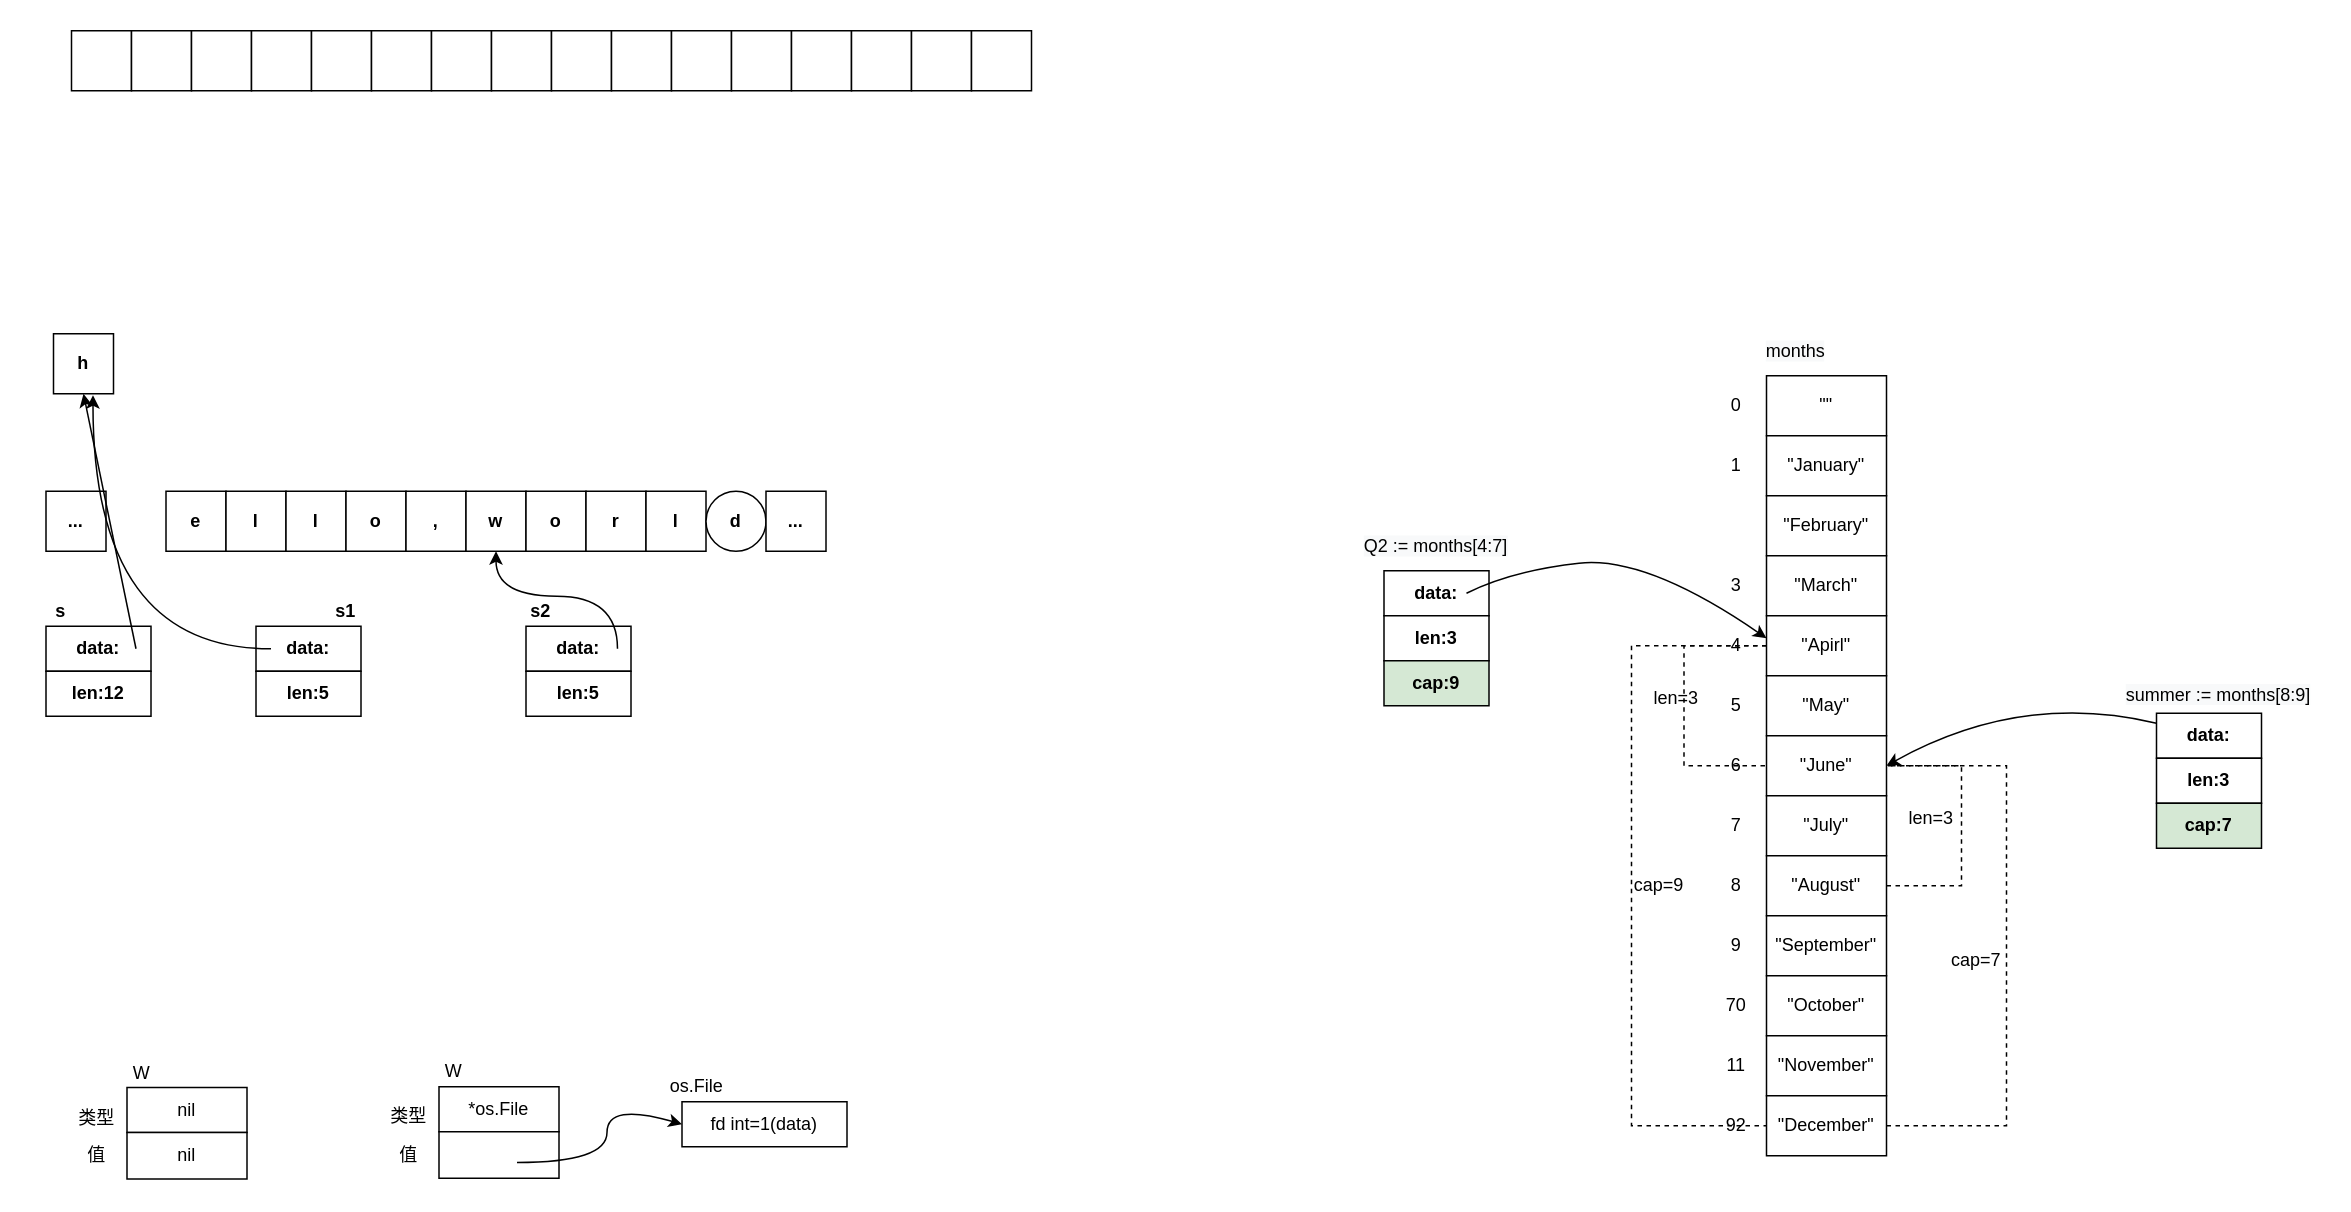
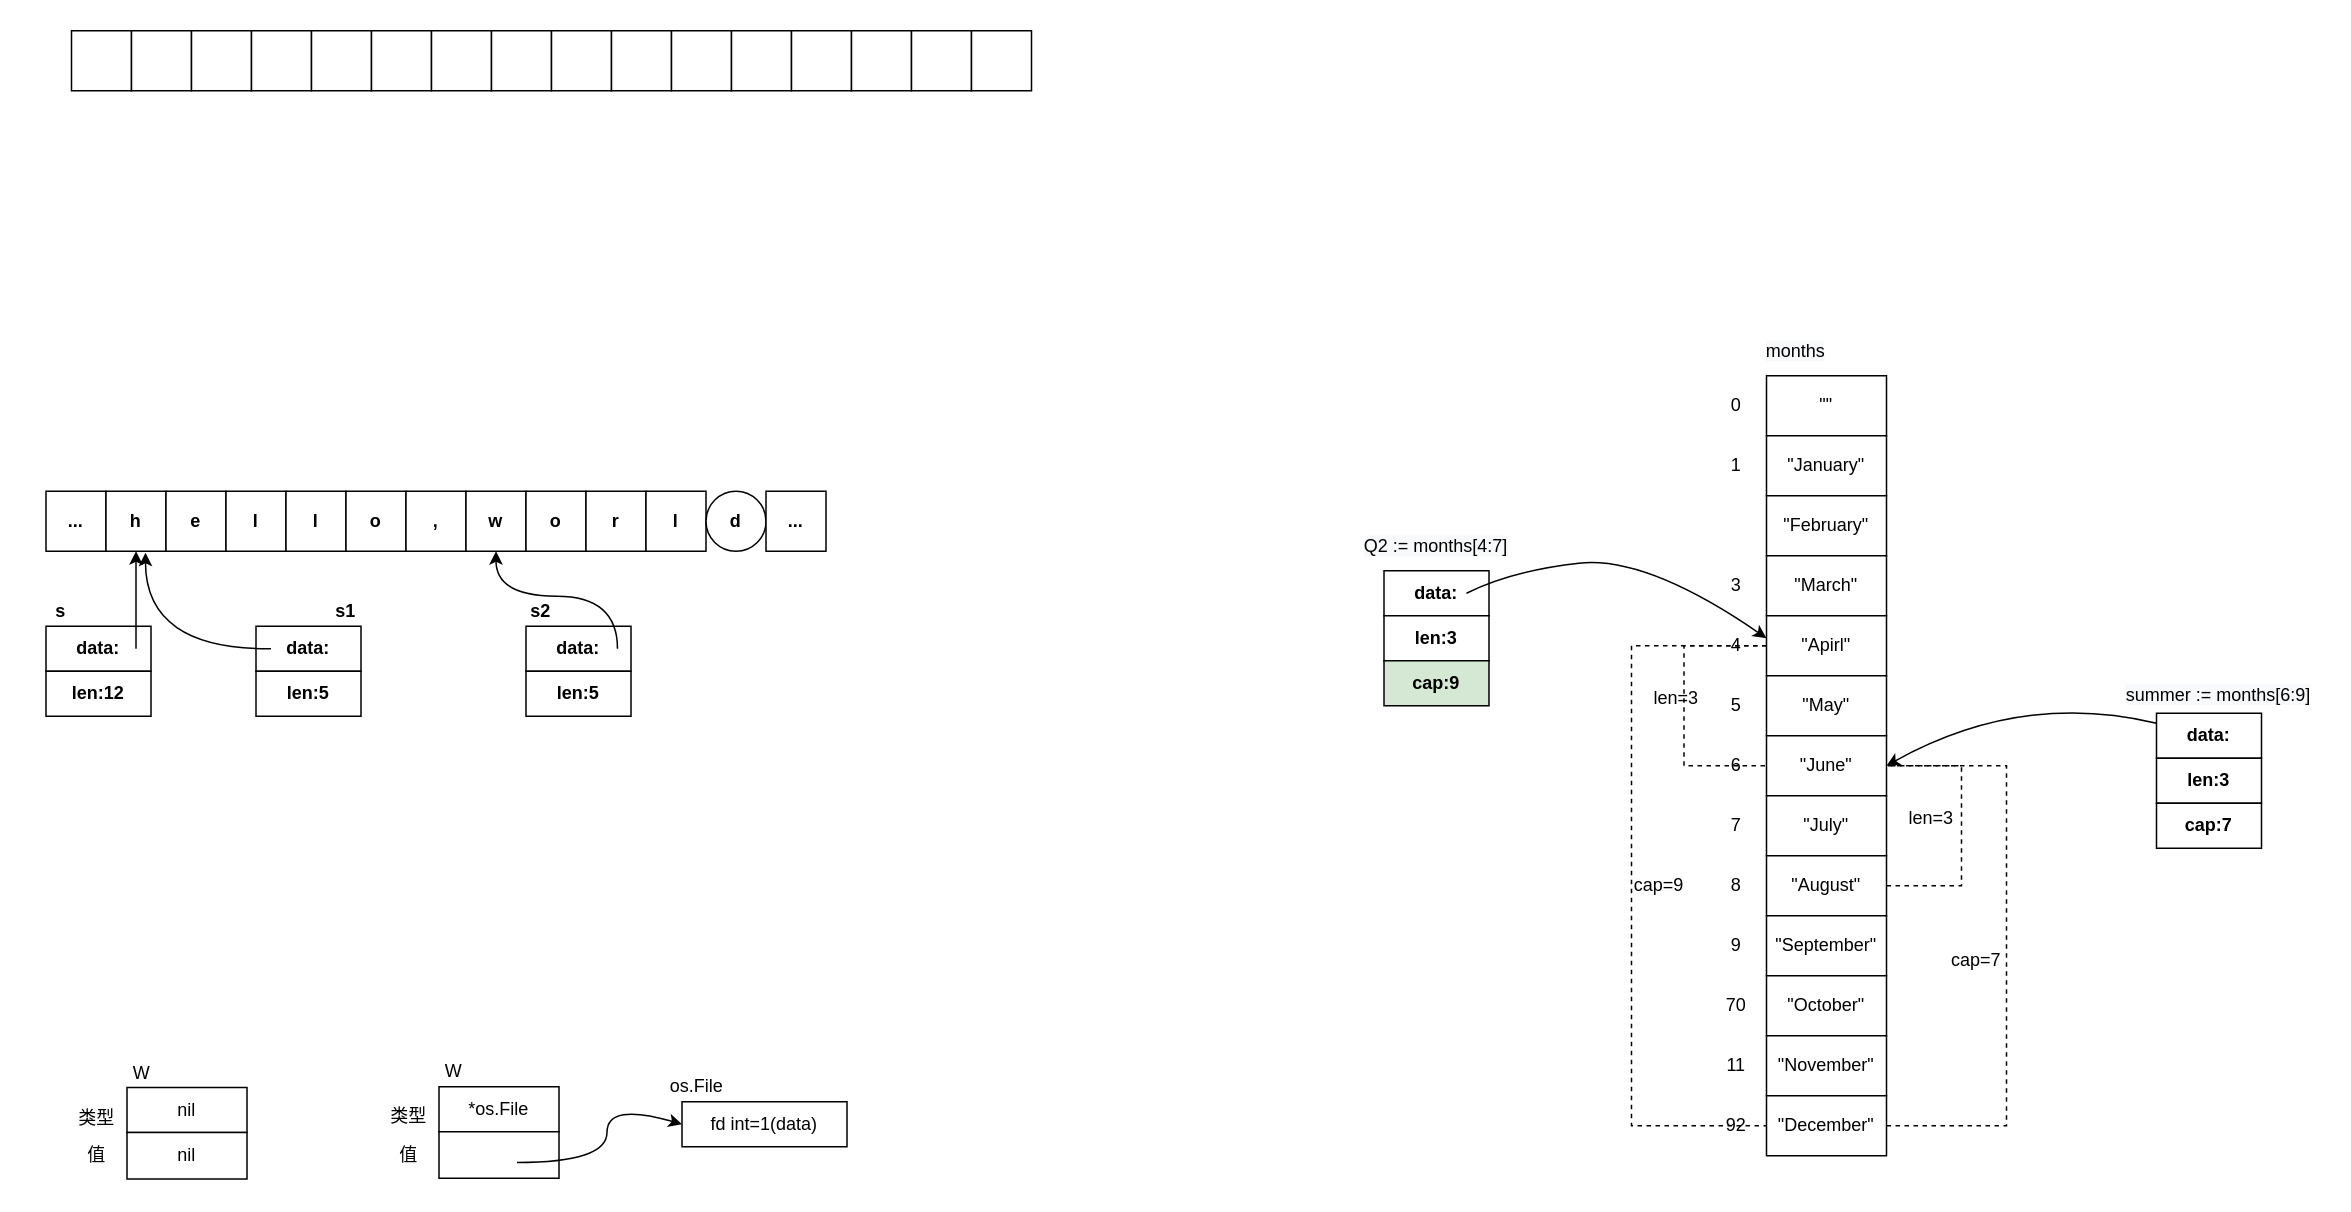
node "h": moved (83, 364) -> (136, 521)
node "summer := months[8:9]": label "summer := months[8:9]" -> "summer := months[6:9]"
node "cap:7": fillcolor #d5e8d4 -> #ffffff
